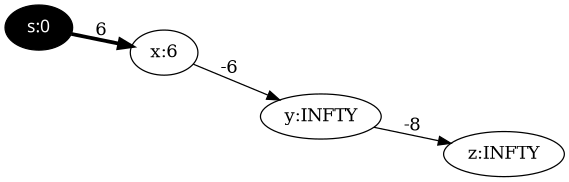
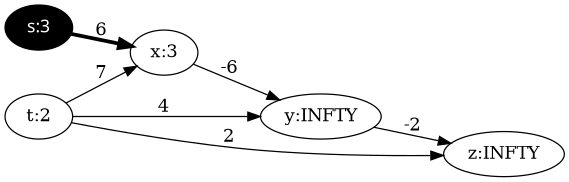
node "s:0": label "s:0" -> "s:3"
node "x:6": label "x:6" -> "x:3"
node "t:2": added
edge "y:INFTY" -> "z:INFTY": label "-8" -> "-2"
